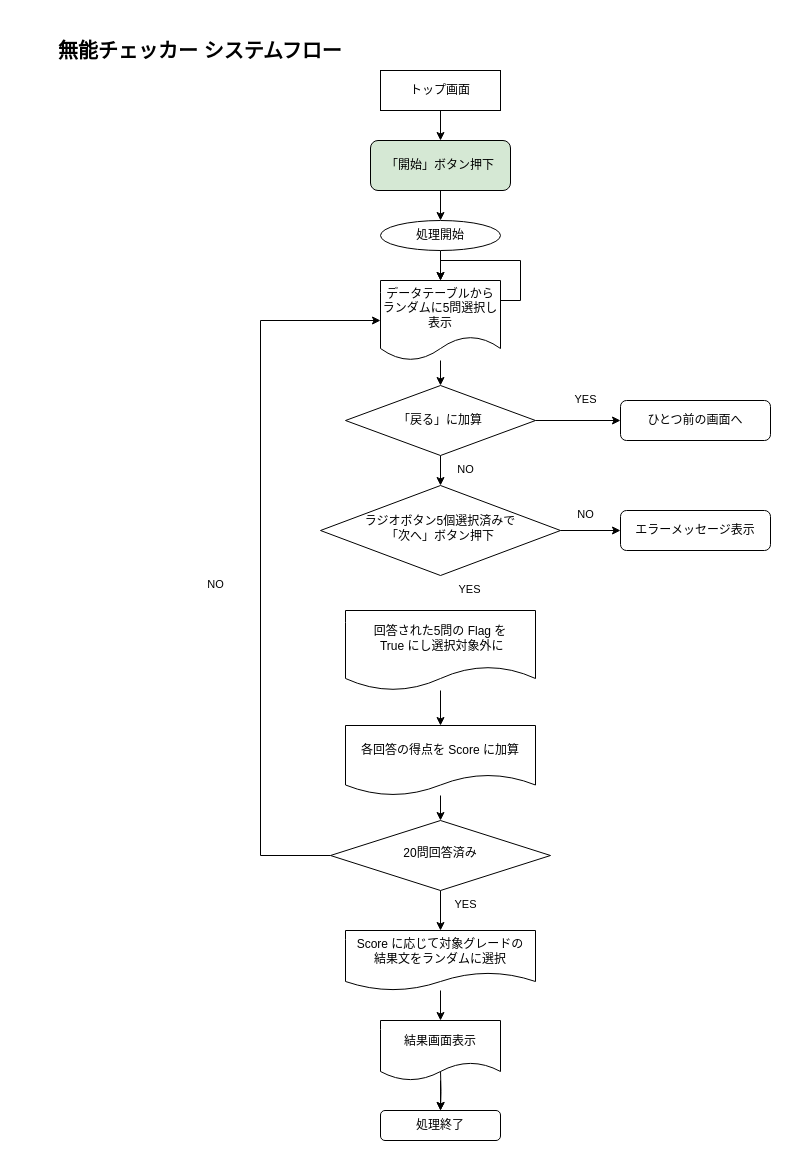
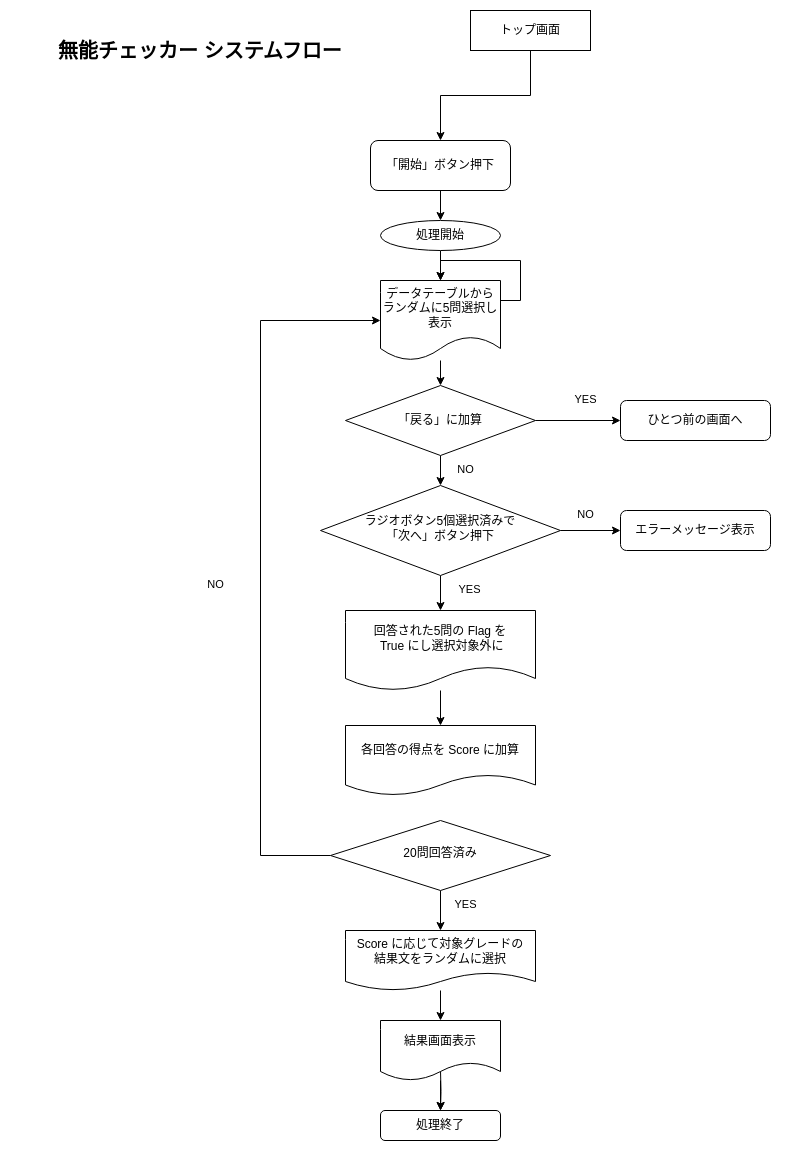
node "トップ画面": moved (441, 91) -> (531, 31)
node "「開始」ボタン押下": fillcolor #d5e8d4 -> #ffffff
edge "ラジオボタン5個選択済みで 「次へ」ボタン押下" -> "回答された5問の Flag を True にし選択対象外に": added
edge "各回答の得点を Score に加算" -> "20問回答済み": removed
